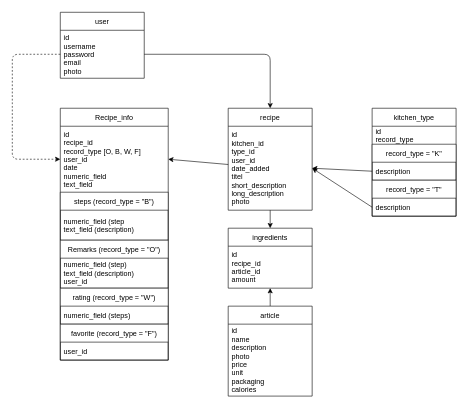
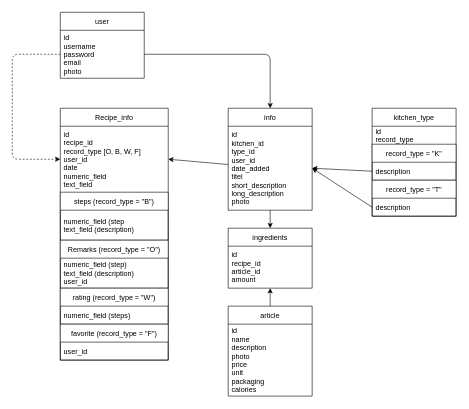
node "recipe": label "recipe" -> "info"
